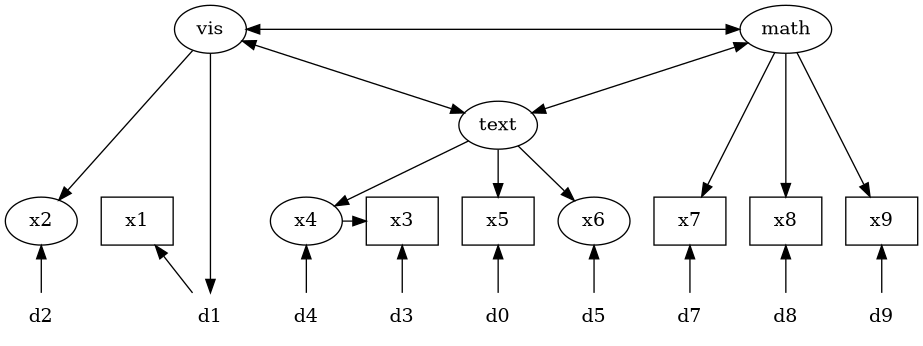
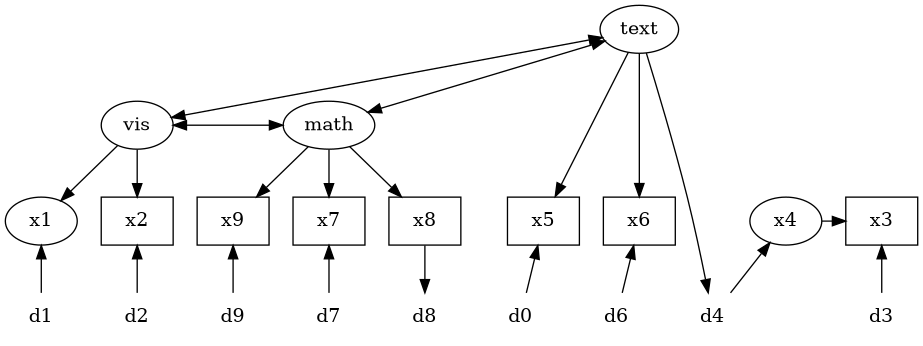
edge "vis" -> "d1": now "vis" -> "x1"
edge "text" -> "x4": now "text" -> "d4"
node "x2": shape ellipse -> box
node "x1": shape box -> ellipse
node "x6": shape ellipse -> box
edge "d8" -> "x8": reversed
node "d5": label "d5" -> "d6"
